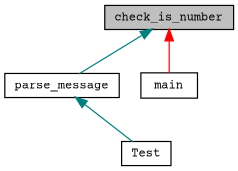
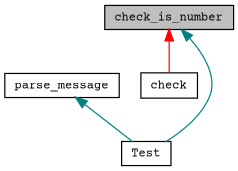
edge "parse_message" -> "check_is_number": now "Test" -> "check_is_number"
node "main": label "main" -> "check"
